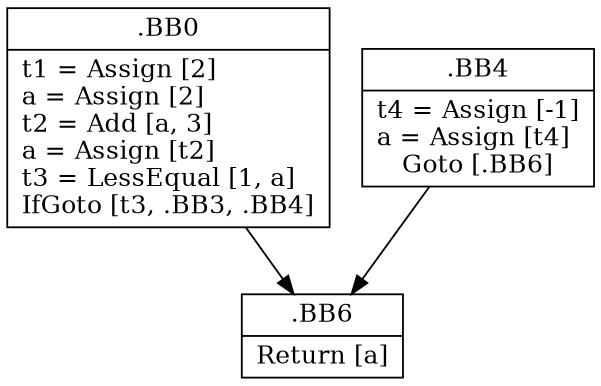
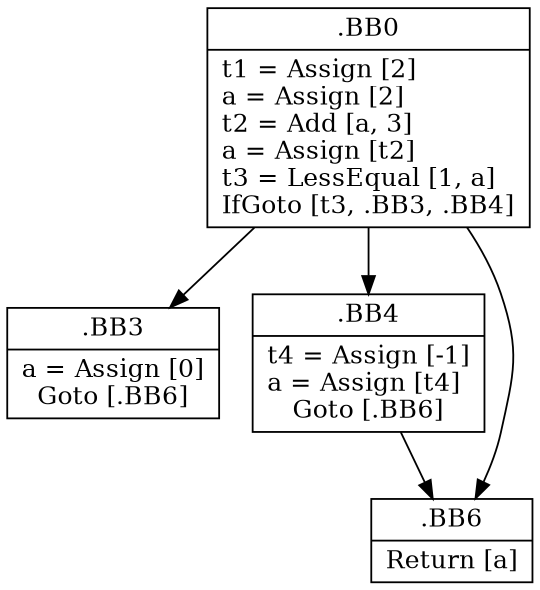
edge ".BB0" -> ".BB4": added
node ".BB3": added
